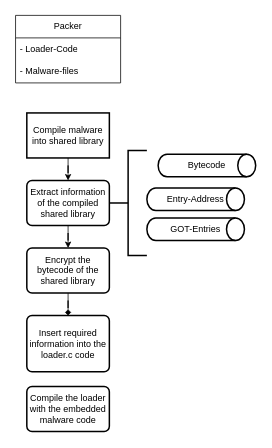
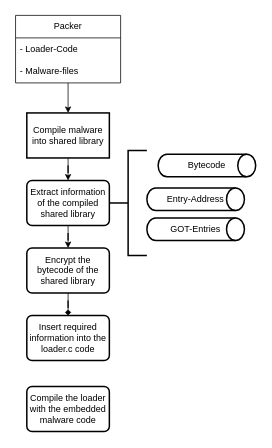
edge "Packer" -> "Compile malware into shared library": added
node "Insert required information into the loader.c code": size 83x56 -> 83x45
